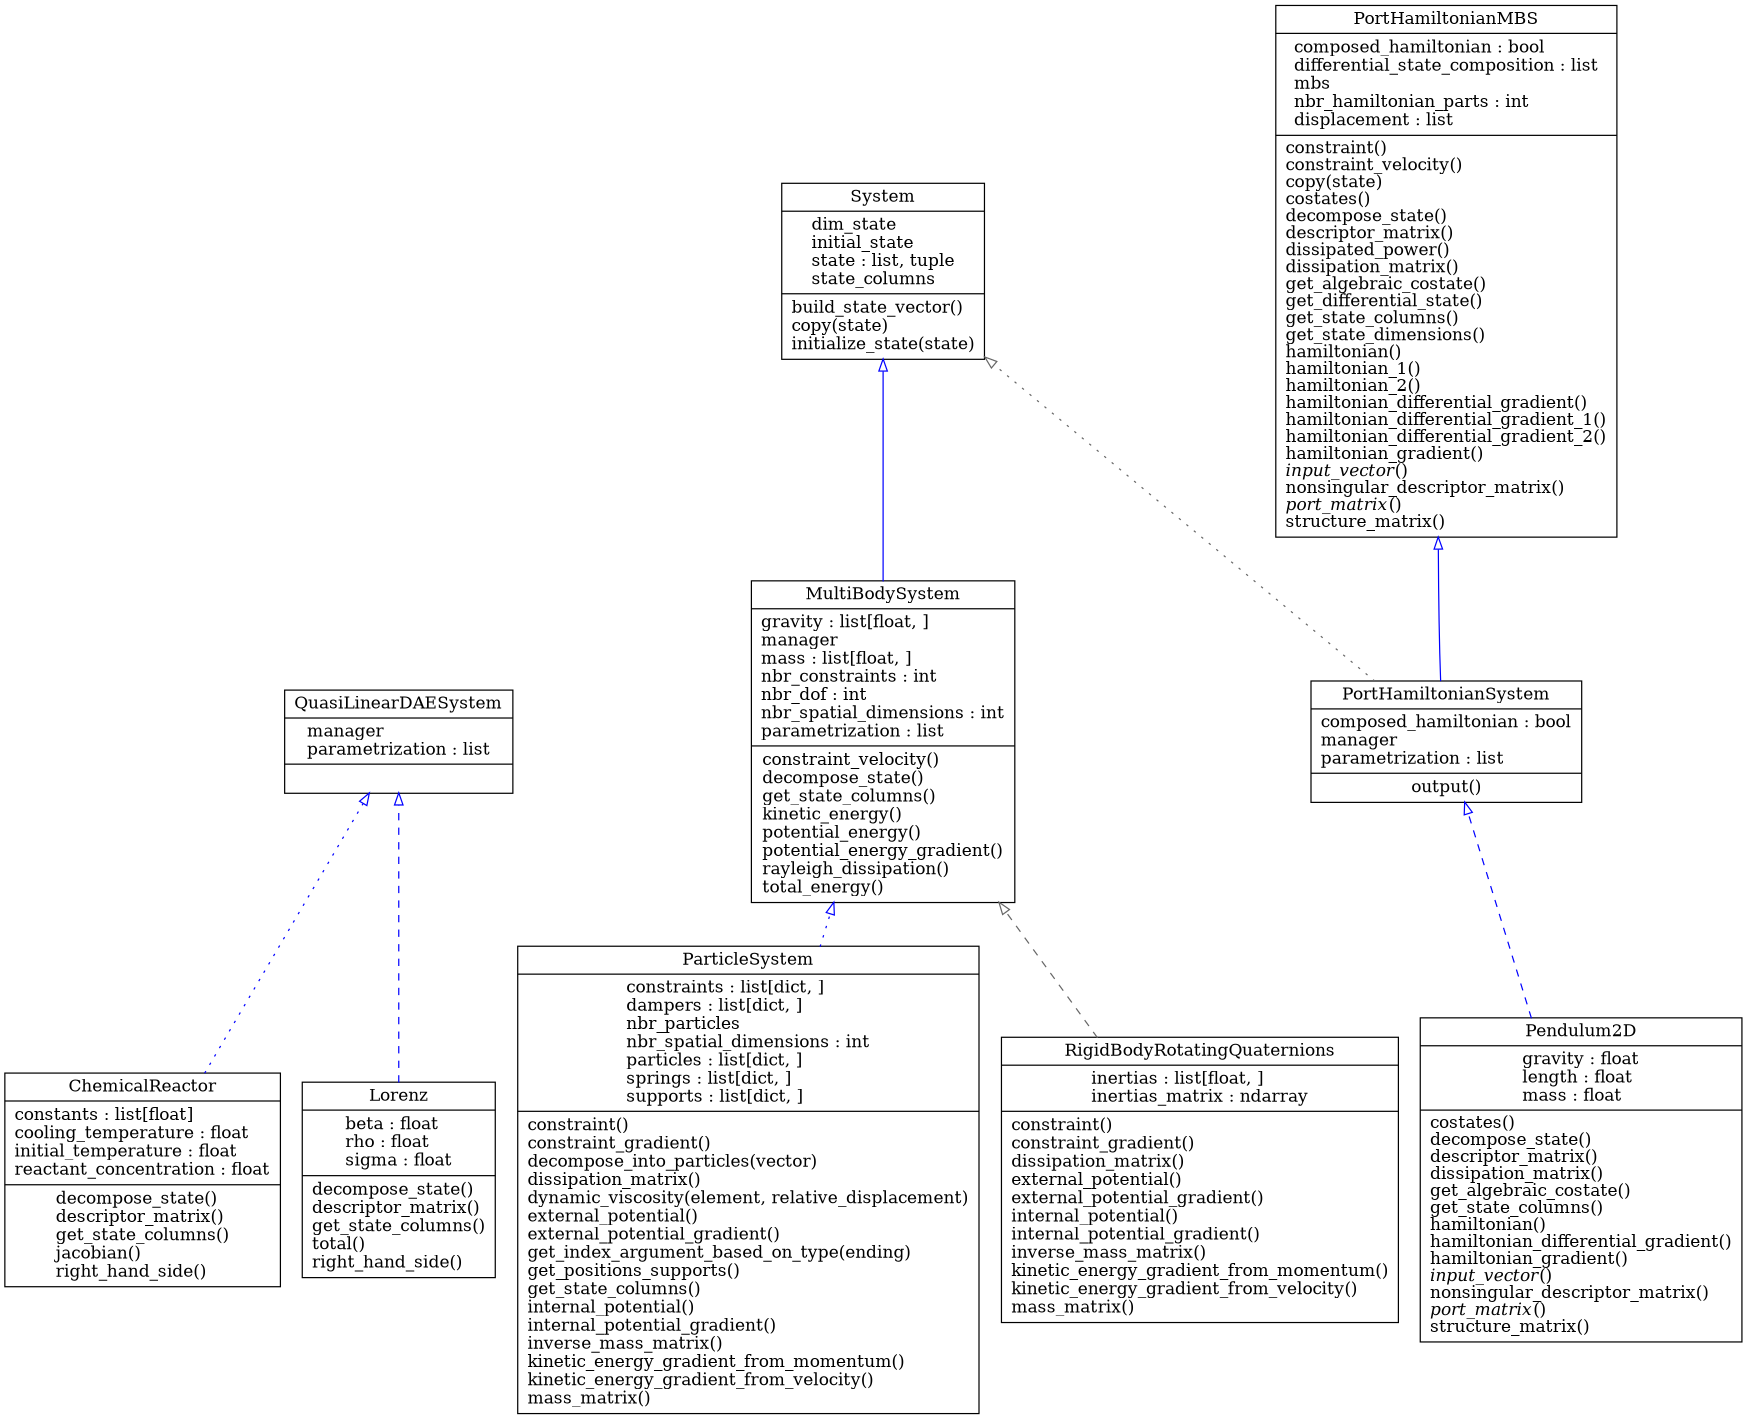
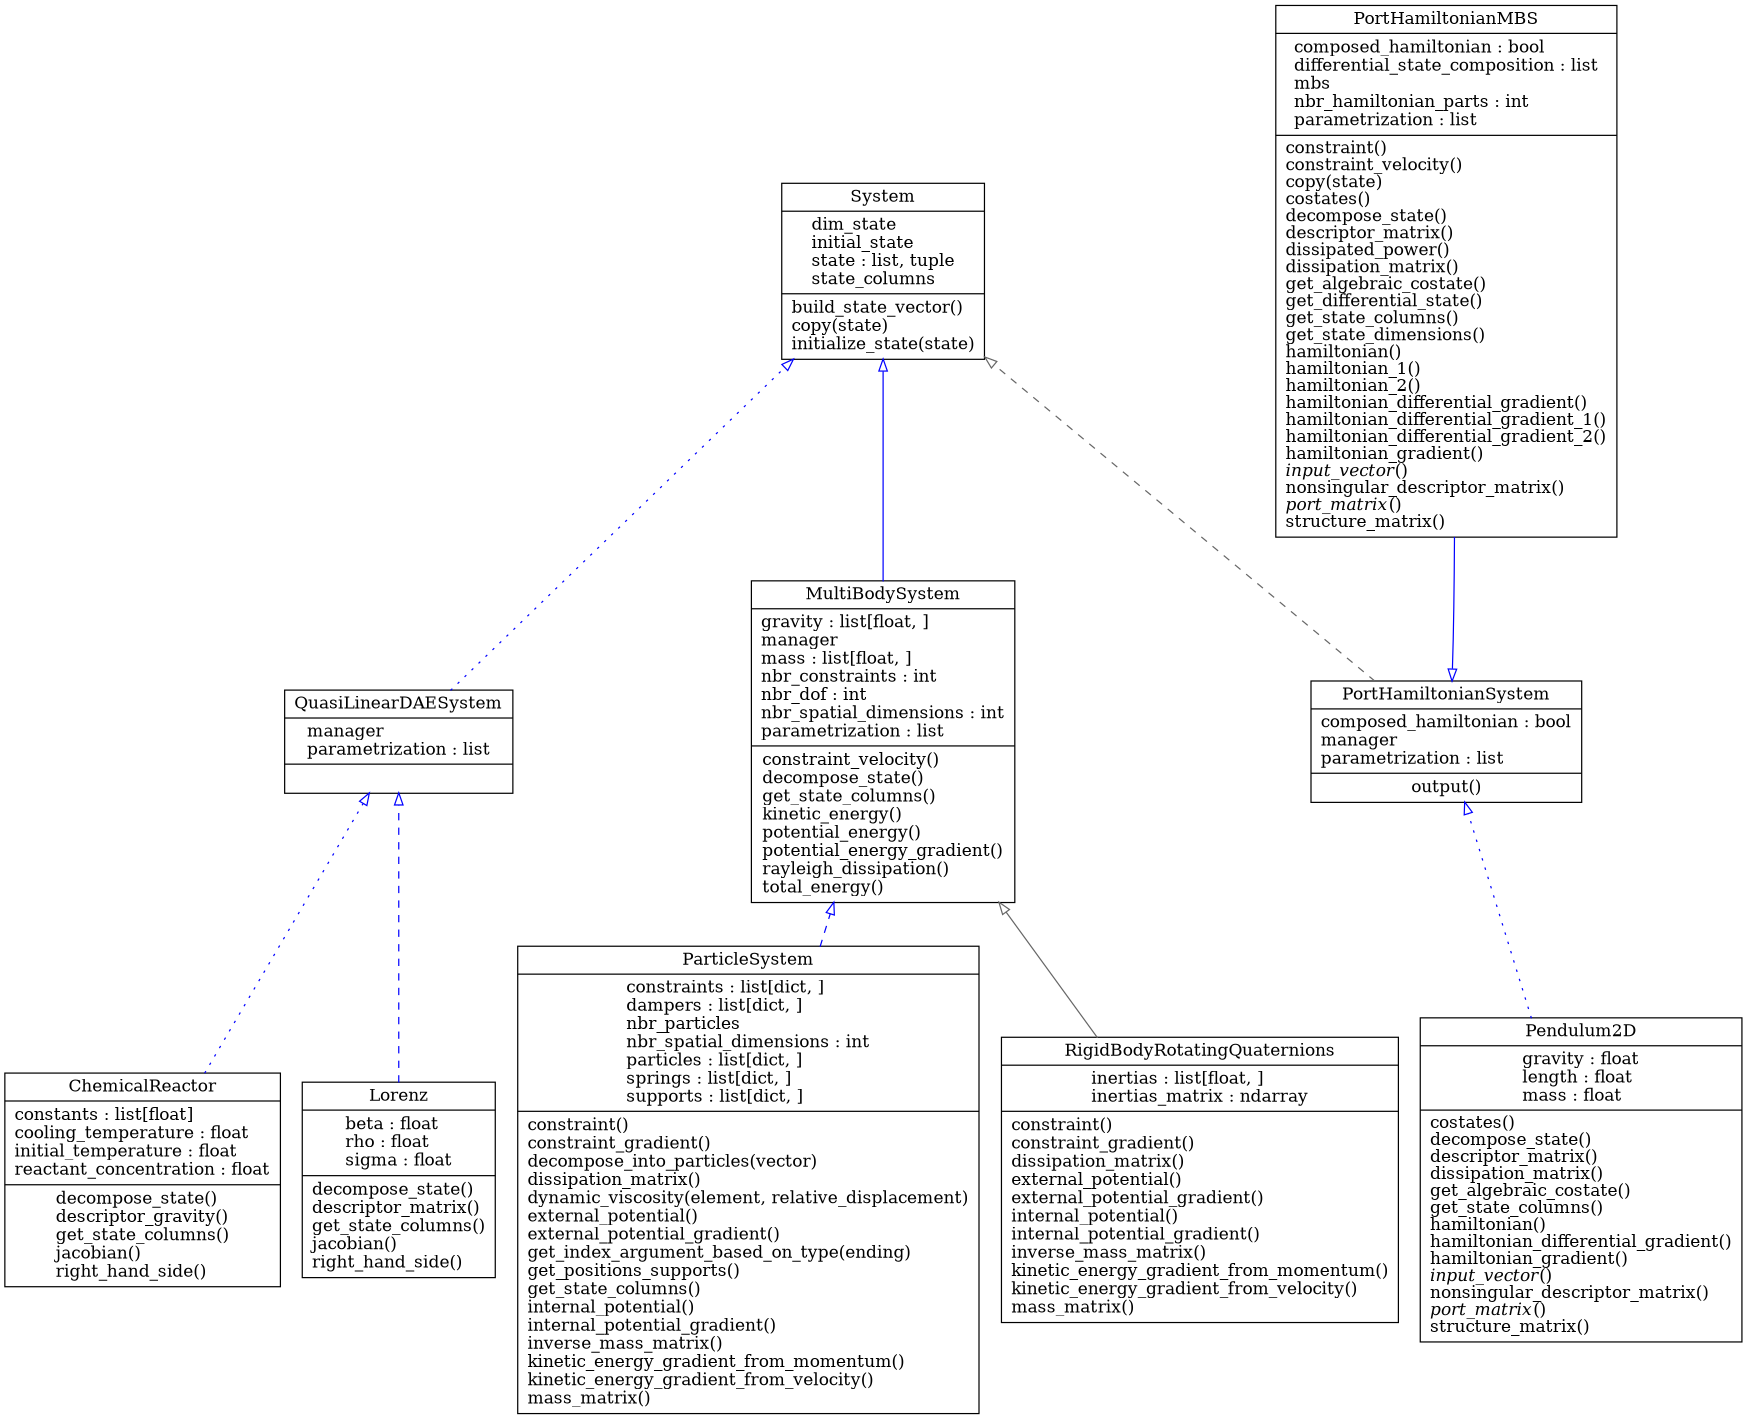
node "PortHamiltonianMBS": text "displacement : list" -> "parametrization : list"
edge "PortHamiltonianSystem" -> "System": style dotted -> dashed
edge "QuasiLinearDAESystem" -> "System": added
edge "PortHamiltonianSystem" -> "PortHamiltonianMBS": reversed
edge "Pendulum2D" -> "PortHamiltonianSystem": style dashed -> dotted
edge "ParticleSystem" -> "MultiBodySystem": style dotted -> dashed
edge "RigidBodyRotatingQuaternions" -> "MultiBodySystem": style dashed -> solid
node "ChemicalReactor": text "descriptor_matrix()" -> "descriptor_gravity()"
node "Lorenz": text "total()" -> "jacobian()"
